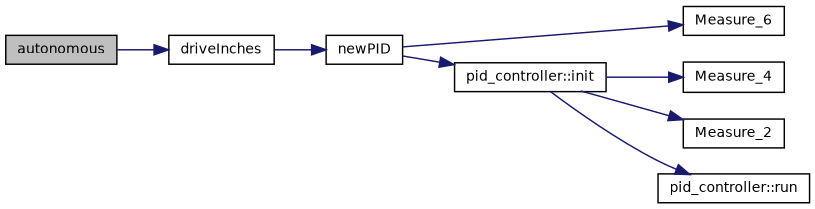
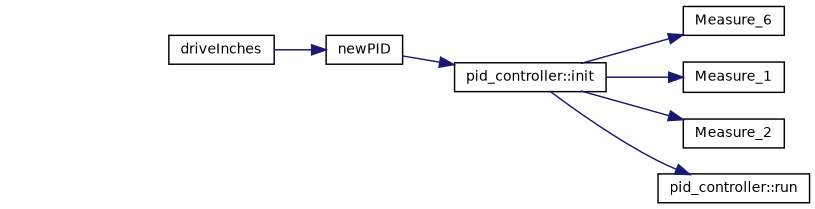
edge "newPID" -> "Measure_6": now "pid_controller::init" -> "Measure_6"
node "autonomous": removed
node "Measure_4": label "Measure_4" -> "Measure_1"
